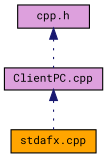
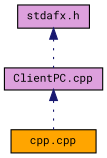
node "cpp.h": label "cpp.h" -> "stdafx.h"
node "stdafx.cpp": label "stdafx.cpp" -> "cpp.cpp"
